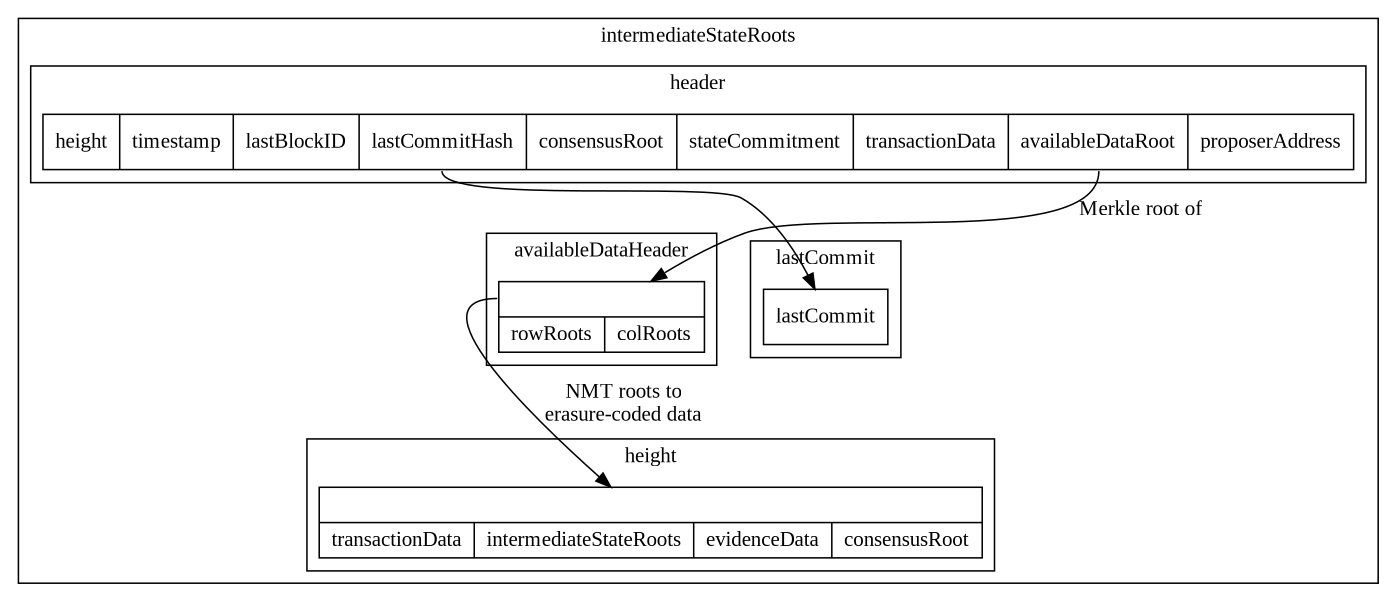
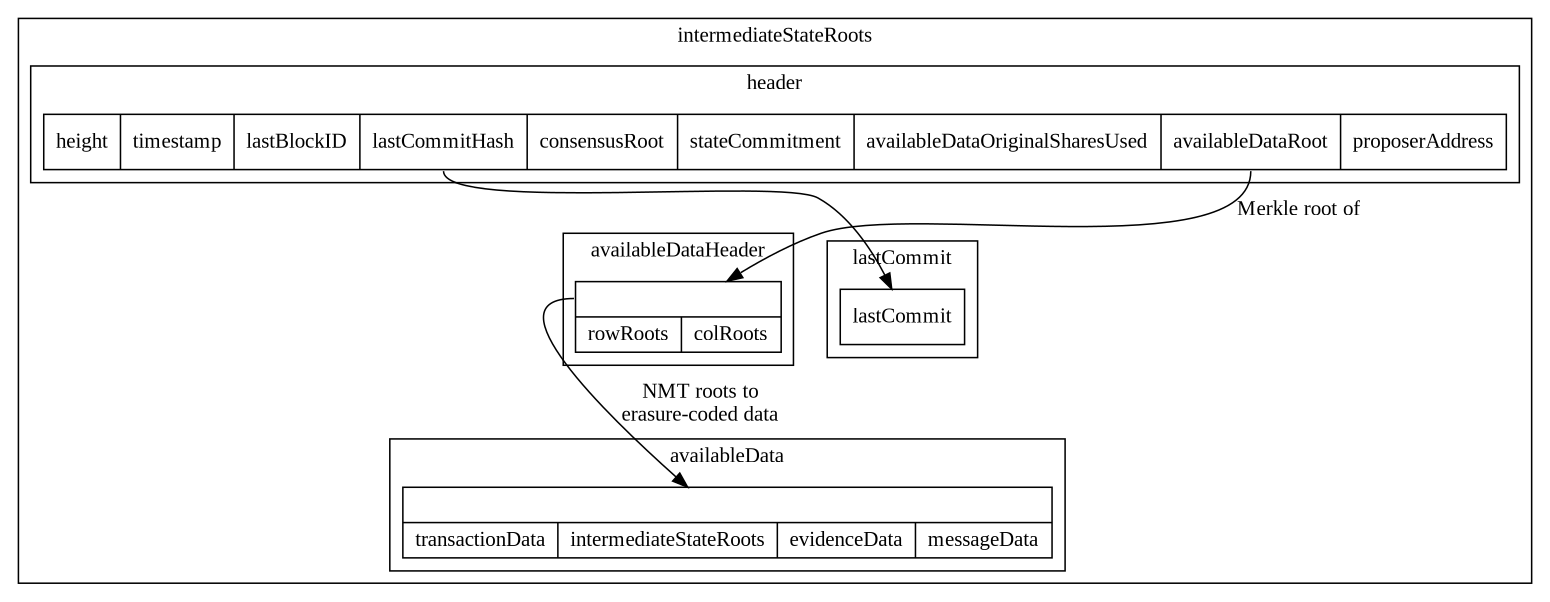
node "height": text "transactionData" -> "availableDataOriginalSharesUsed"
cluster "height": label "height" -> "availableData"
node "transactionData": text "consensusRoot" -> "messageData"
